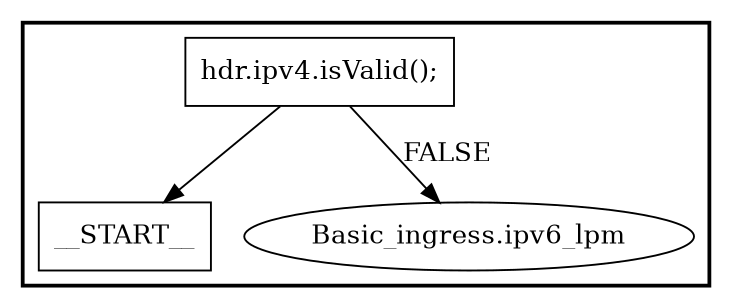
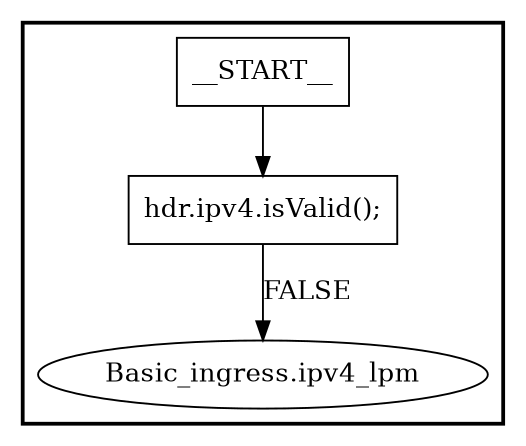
edge "hdr.ipv4.isValid();" -> "__START__": reversed
node "Basic_ingress.ipv6_lpm": label "Basic_ingress.ipv6_lpm" -> "Basic_ingress.ipv4_lpm"
